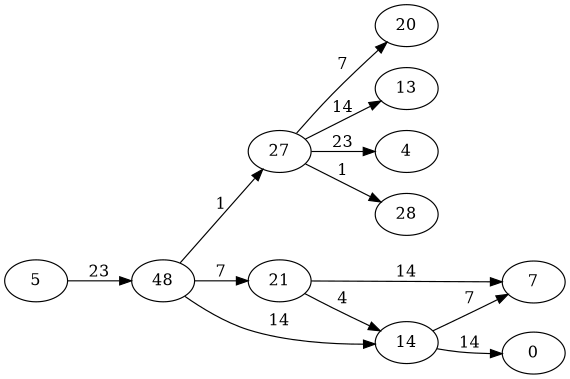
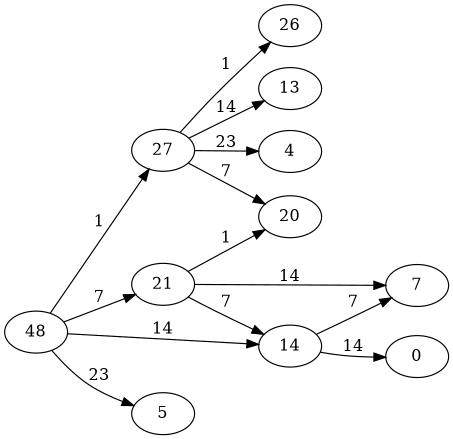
node "28": label "28" -> "26"
edge "21" -> "20": added, label "1"
edge "5" -> "48": reversed
edge "21" -> "14": label "4" -> "7"
